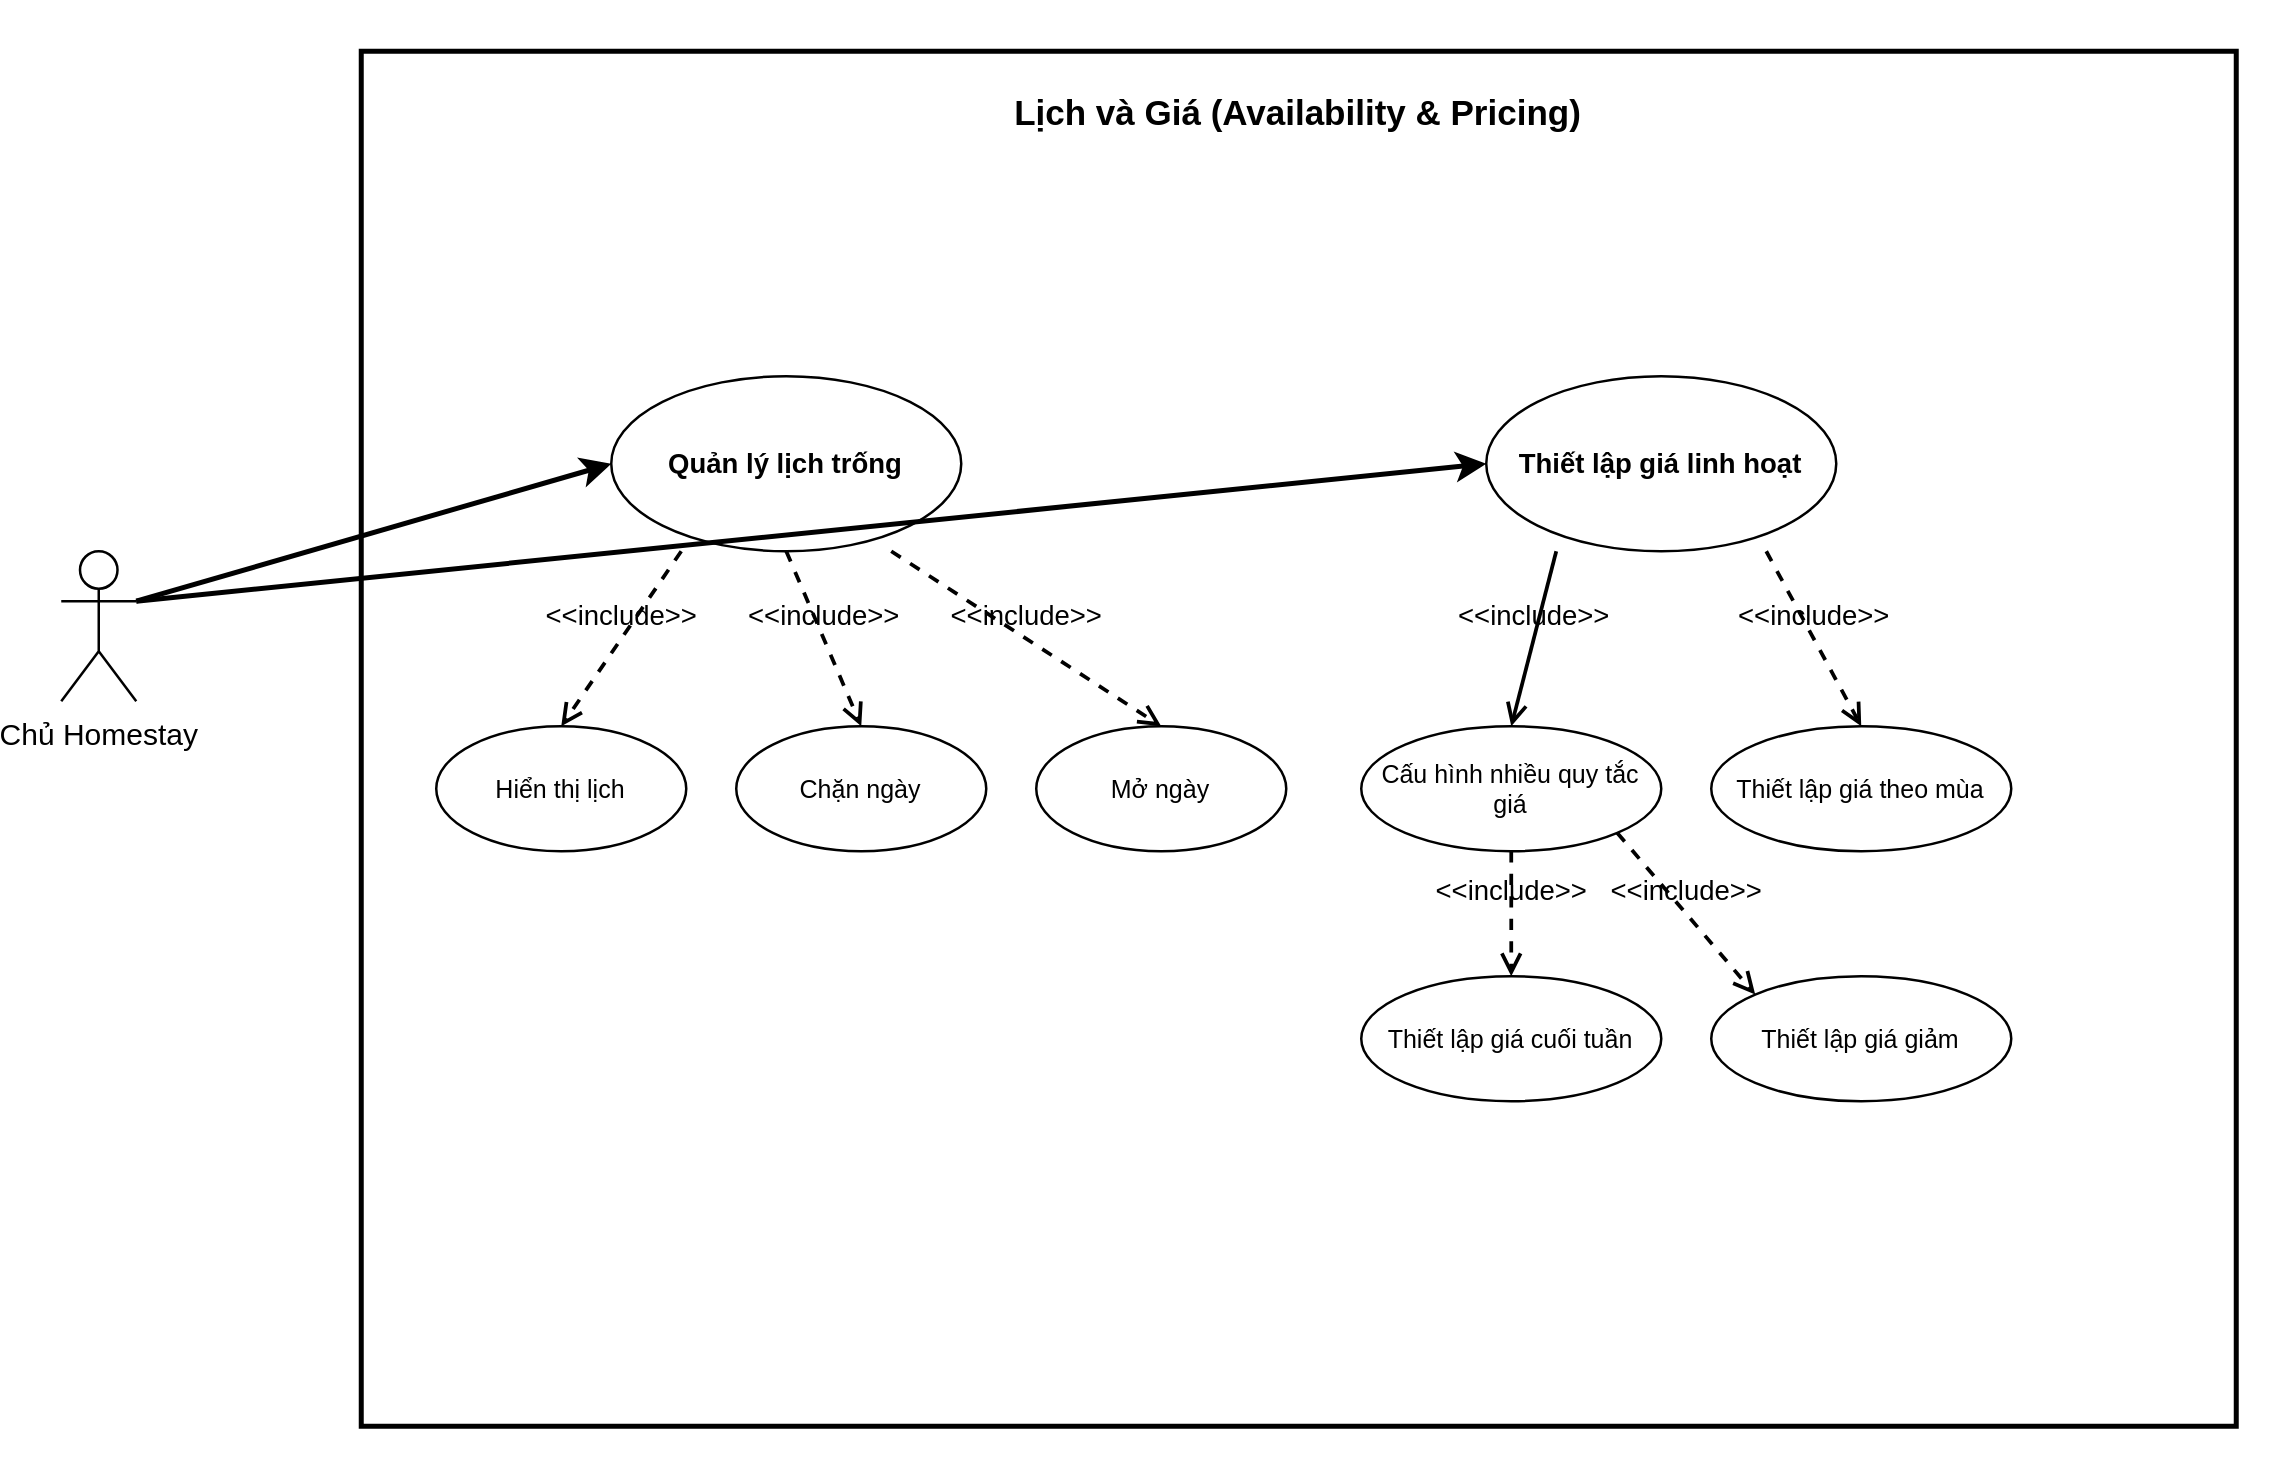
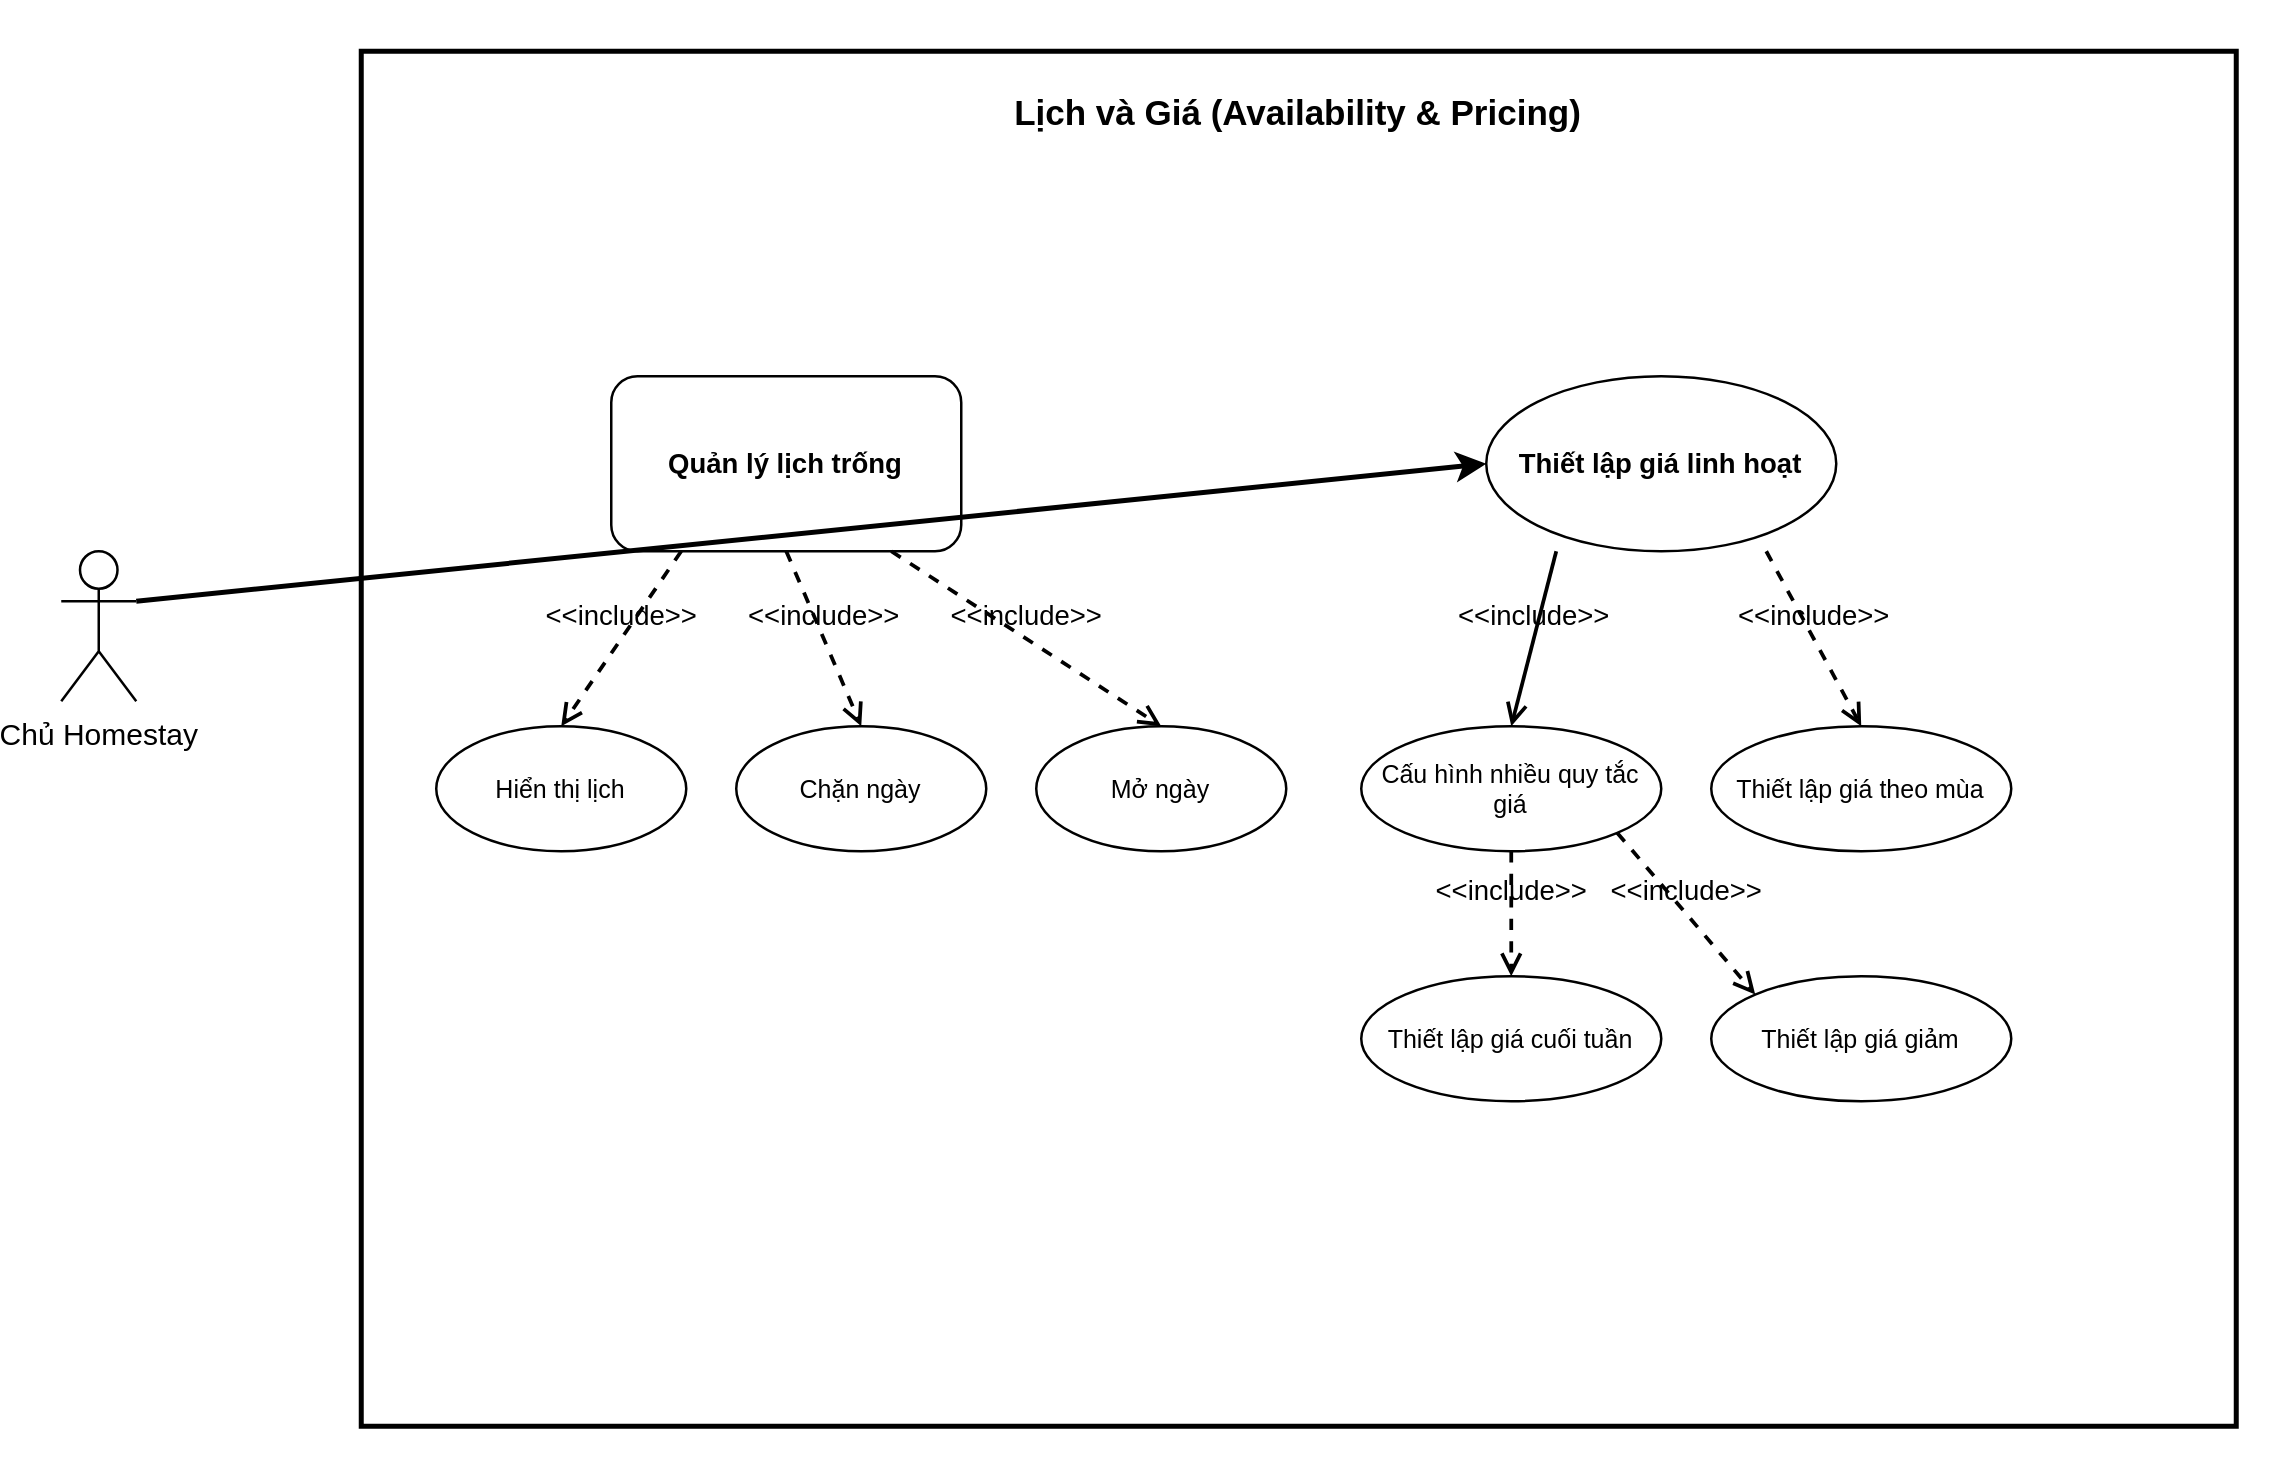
node "Quản lý lịch trống": shape ellipse -> rounded rectangle
edge "Chủ Homestay" -> "Quản lý lịch trống": removed
